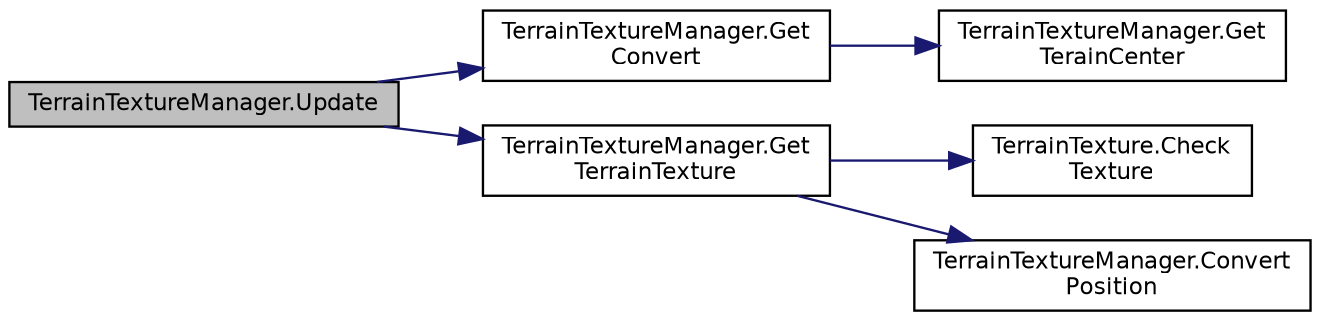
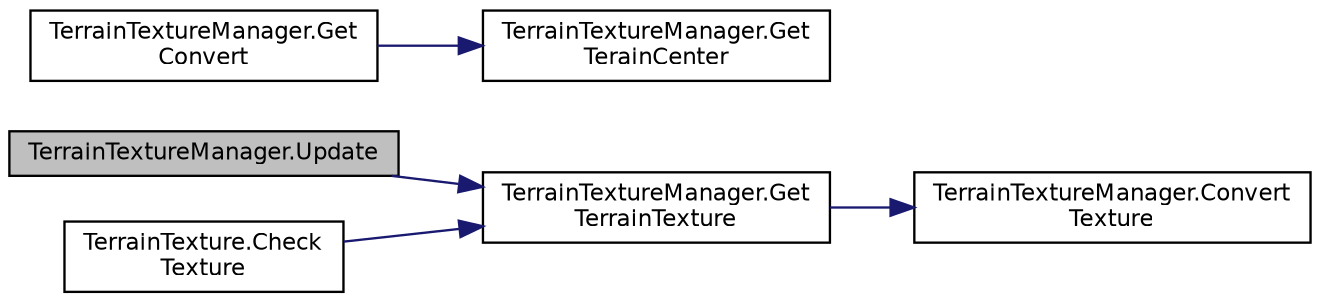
edge "TerrainTextureManager.Update" -> "TerrainTextureManager.Get Convert": removed
edge "TerrainTextureManager.Get TerrainTexture" -> "TerrainTexture.Check Texture": reversed
node "TerrainTextureManager.Convert Position": label "TerrainTextureManager.Convert Position" -> "TerrainTextureManager.Convert Texture"
